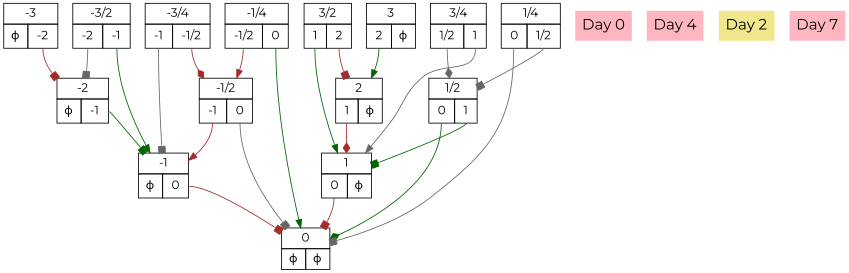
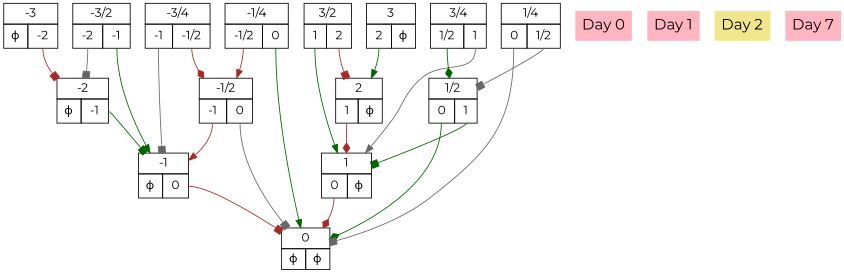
node "Day 4": label "Day 4" -> "Day 1"
edge "3/4" -> "1/2": color gray40 -> darkgreen
edge "1" -> "0": arrowhead box -> diamond
